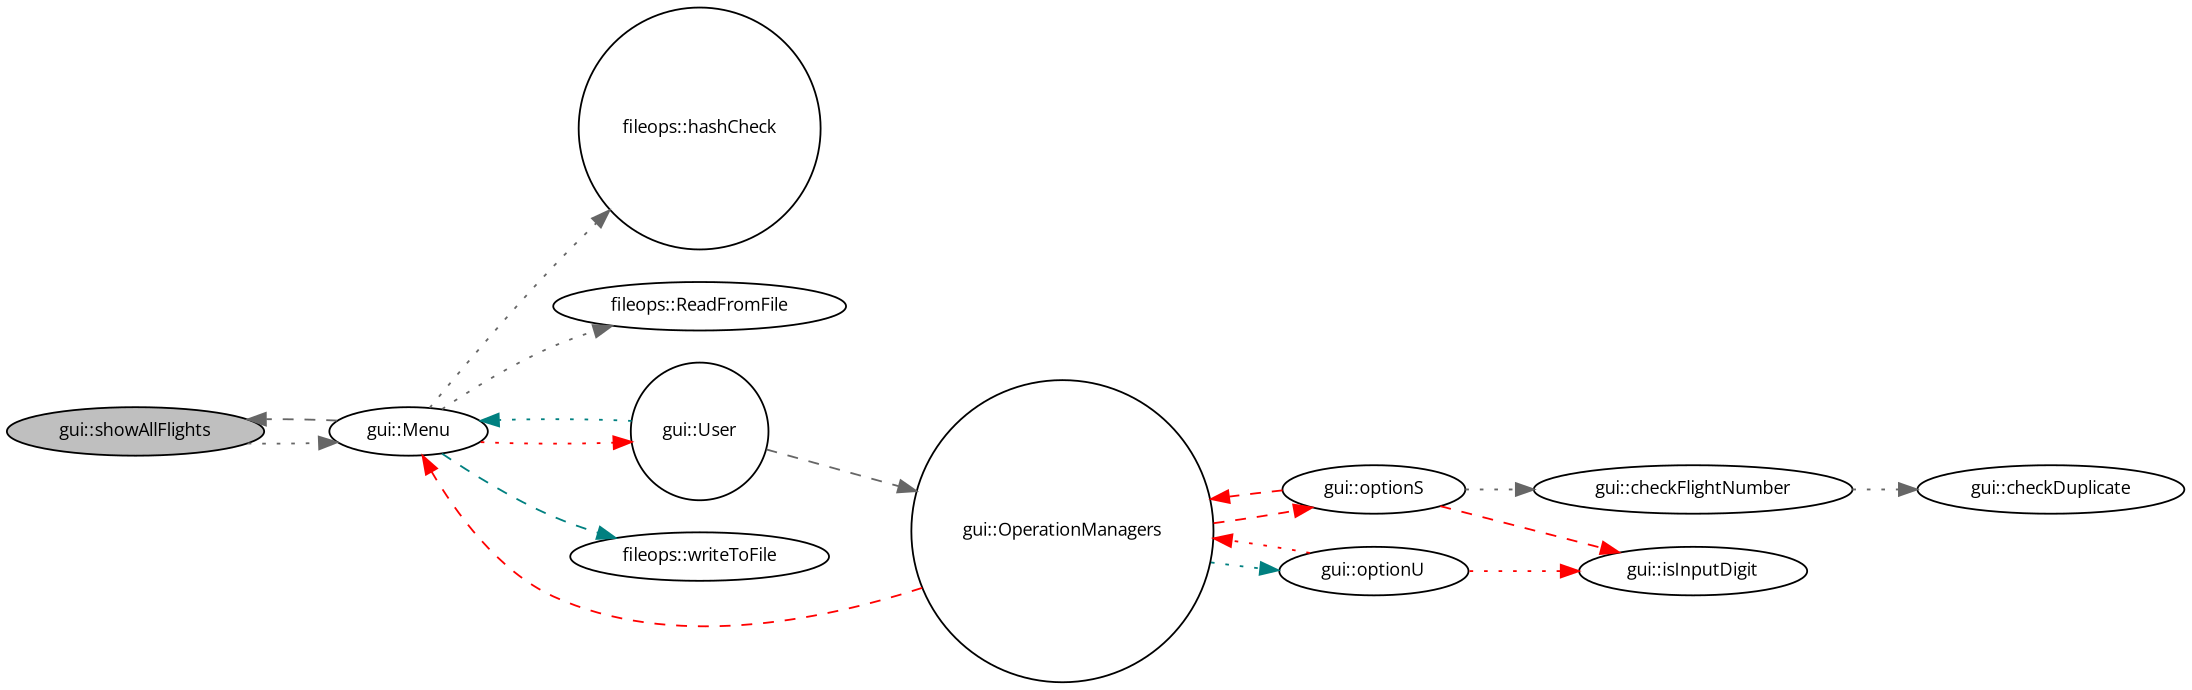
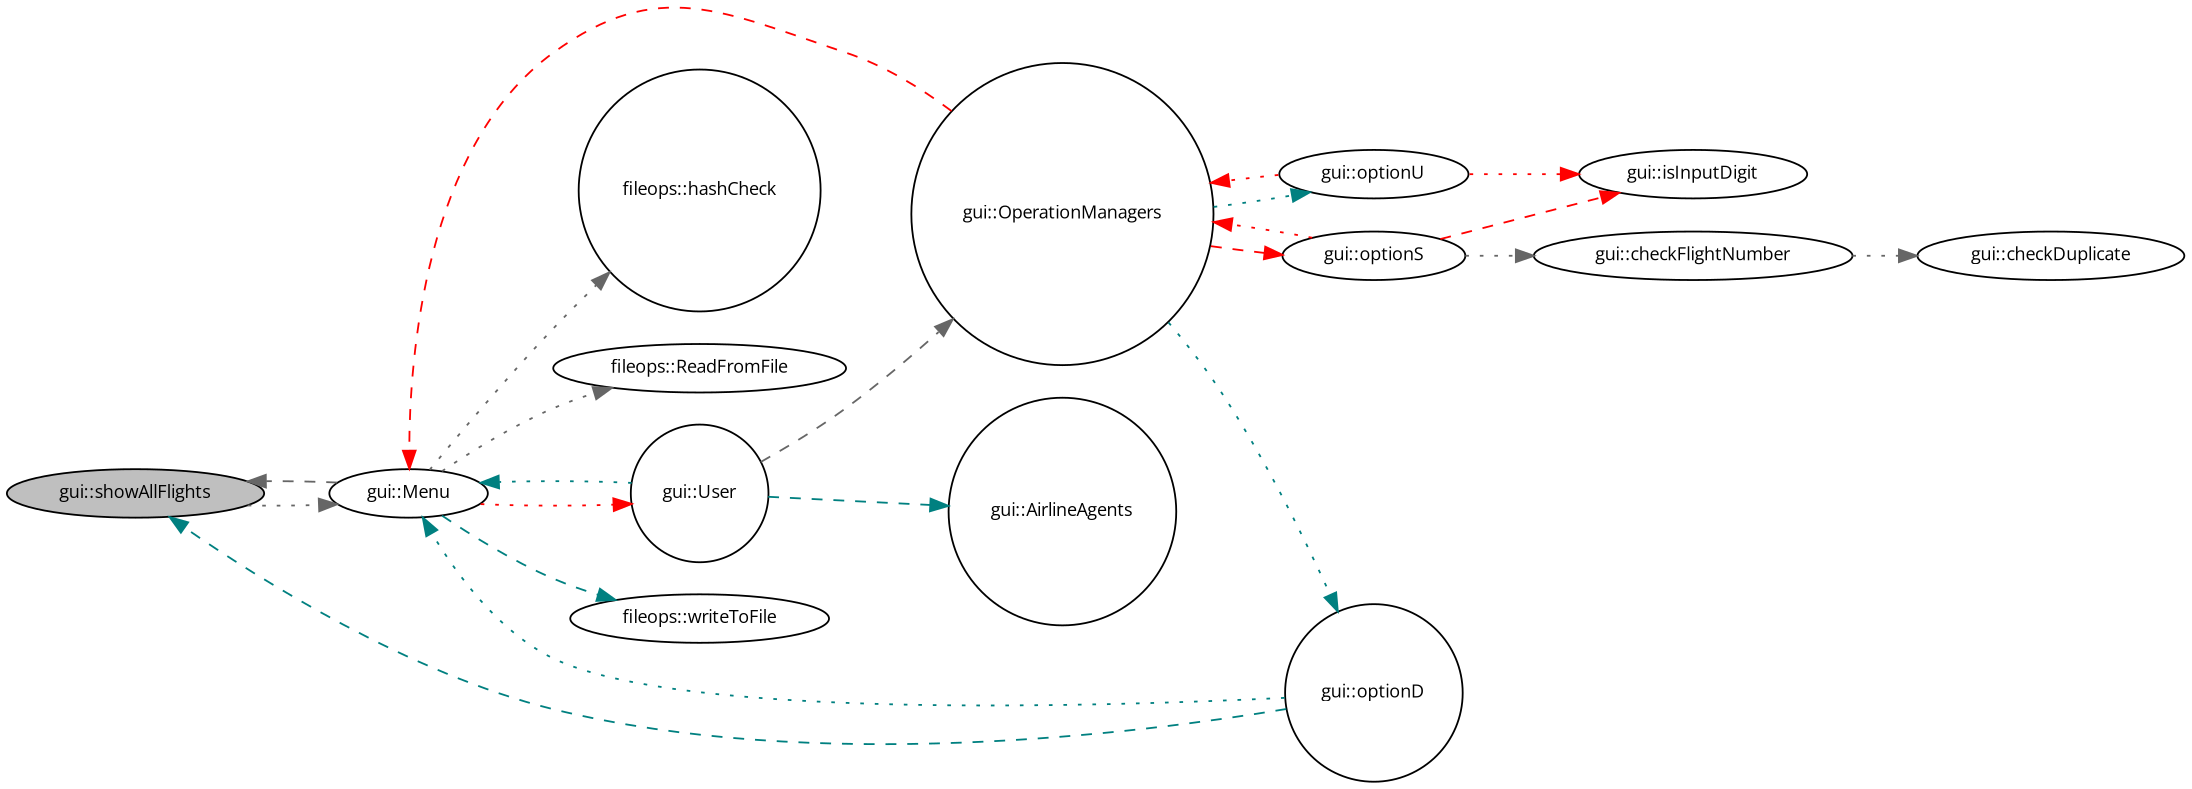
edge "gui::optionS" -> "gui::OperationManagers": style dashed -> dotted
node "gui::AirlineAgents": added
node "gui::optionD": added
